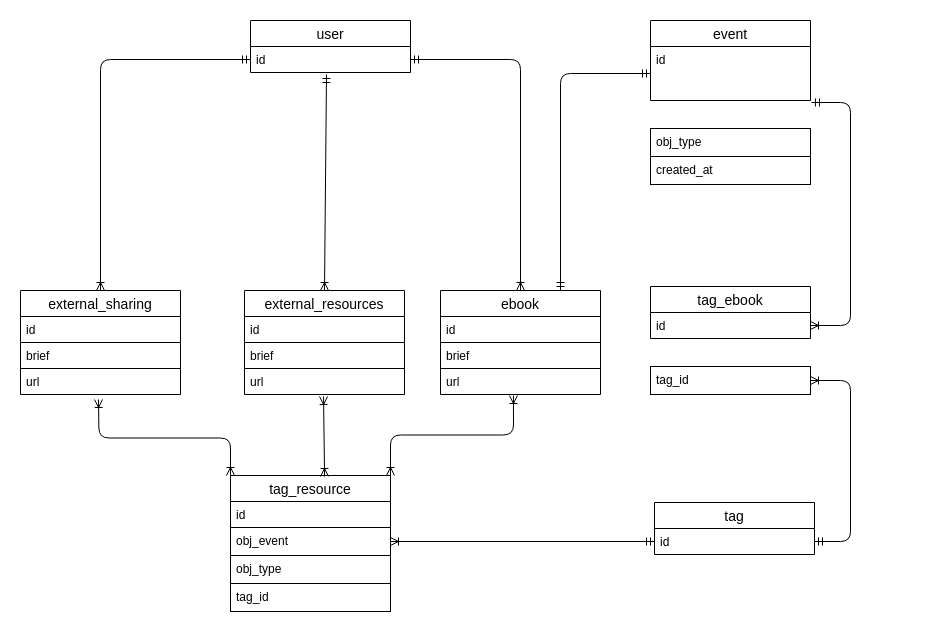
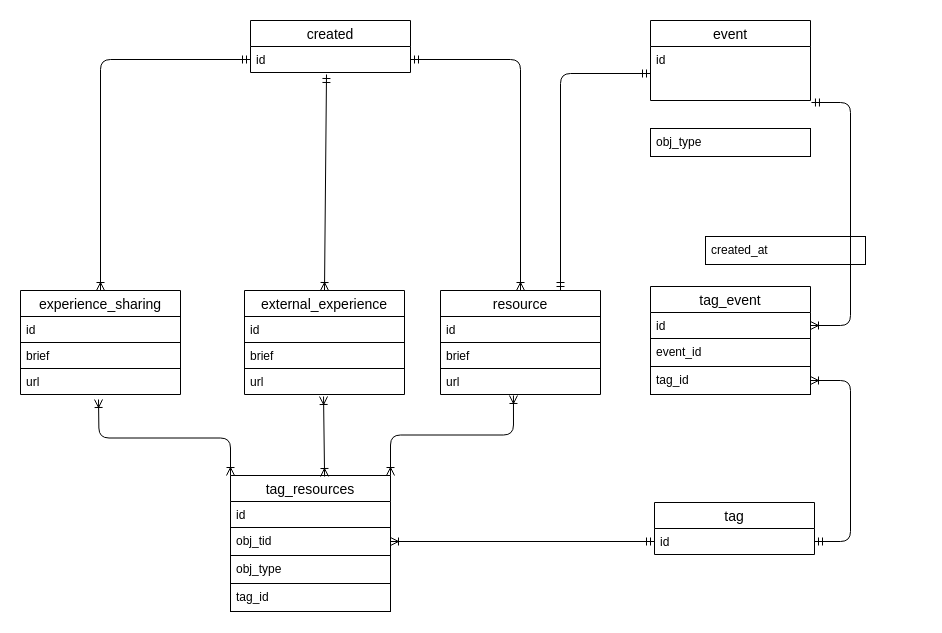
node "user": label "user" -> "created"
node "created_at": moved (731, 171) -> (786, 251)
node "tag_ebook": label "tag_ebook" -> "tag_event"
node "external_sharing": label "external_sharing" -> "experience_sharing"
node "external_resources": label "external_resources" -> "external_experience"
node "ebook": label "ebook" -> "resource"
node "event_id": added
node "tag_resource": label "tag_resource" -> "tag_resources"
node "obj_event": label "obj_event" -> "obj_tid"
